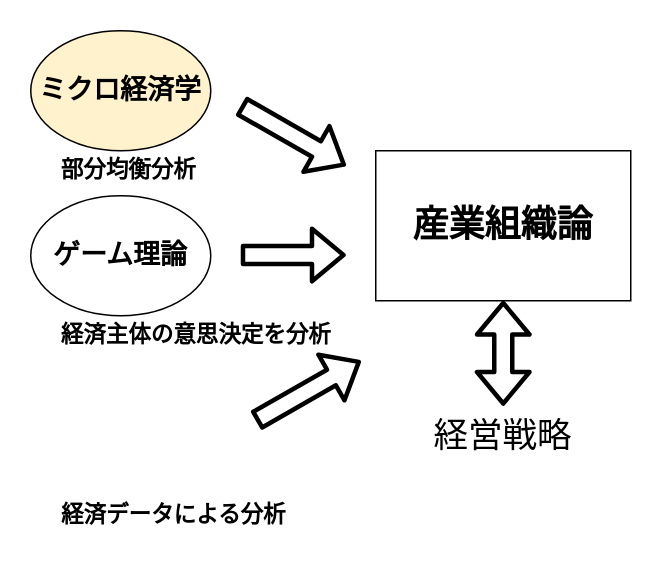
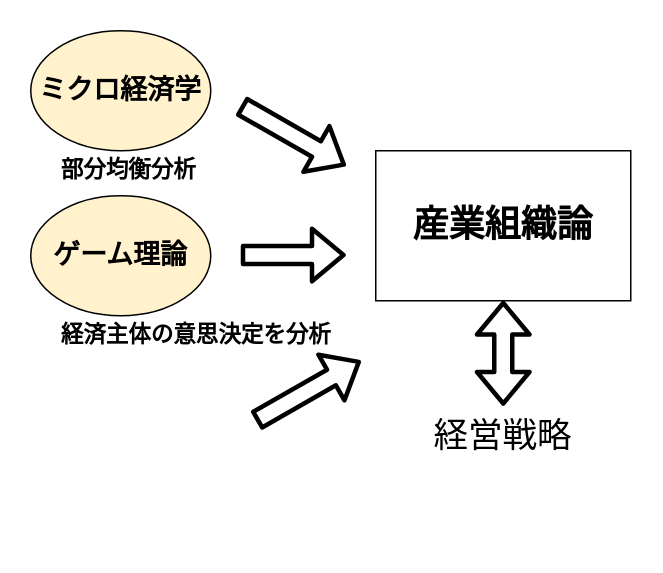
node "ゲーム理論": fillcolor #ffffff -> #fff2cc
node "経済データによる分析": removed
